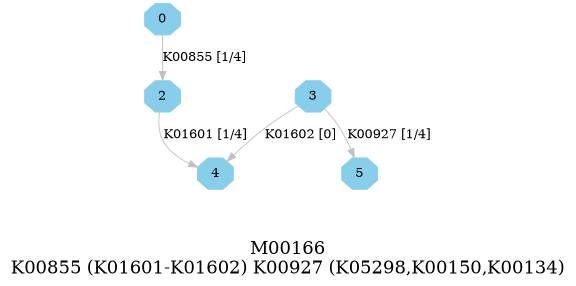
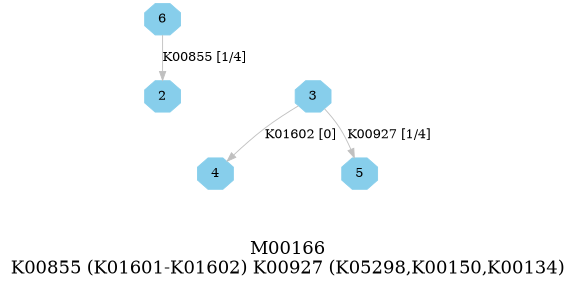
node "0": label "0" -> "6"
edge "2" -> "4": removed, label "K01601 [1/4]"
